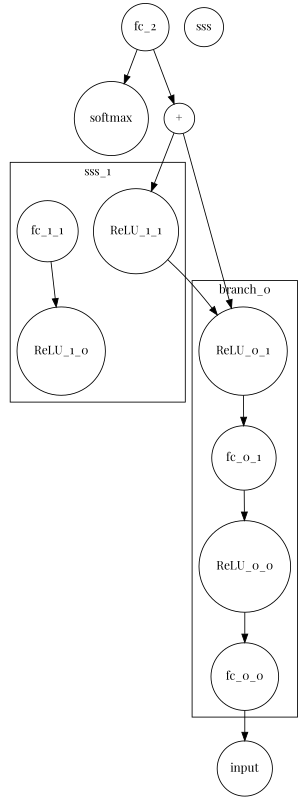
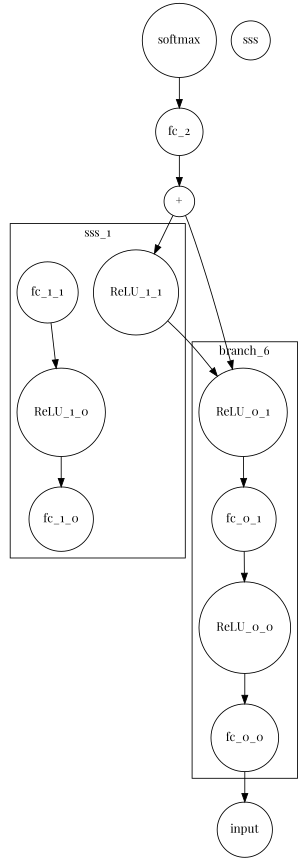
edge "fc_2" -> "softmax": reversed
cluster "branch_0": label "branch_0" -> "branch_6"
node "fc_1_0": added
